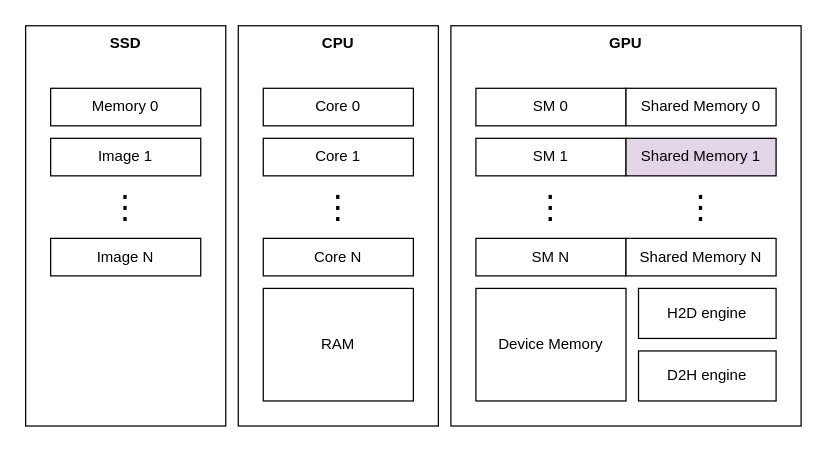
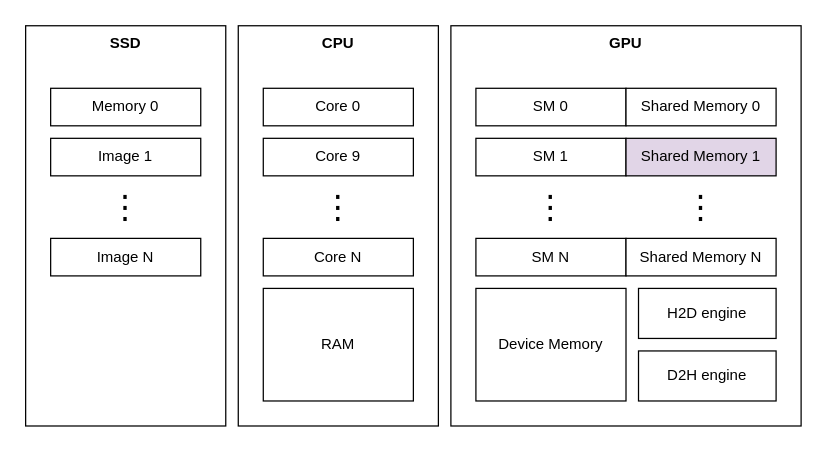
node "Core 1": label "Core 1" -> "Core 9"
